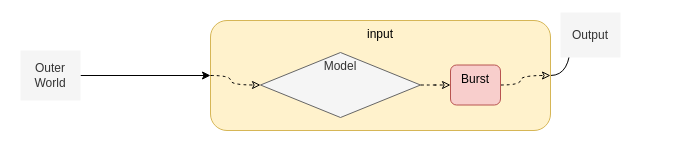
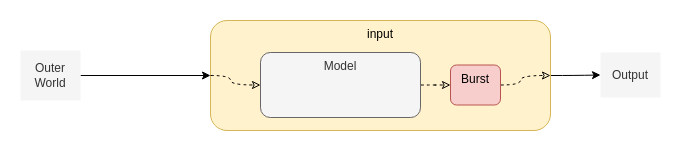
node "Output": moved (591, 35) -> (631, 75)
node "Model": shape diamond -> rounded rectangle
